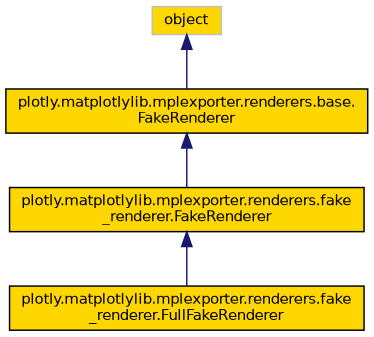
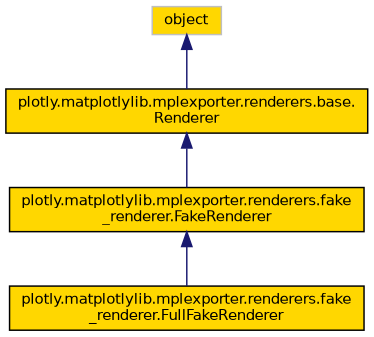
node "plotly.matplotlylib.mplexporter.renderers.base. FakeRenderer": label "plotly.matplotlylib.mplexporter.renderers.base. FakeRenderer" -> "plotly.matplotlylib.mplexporter.renderers.base. Renderer"
